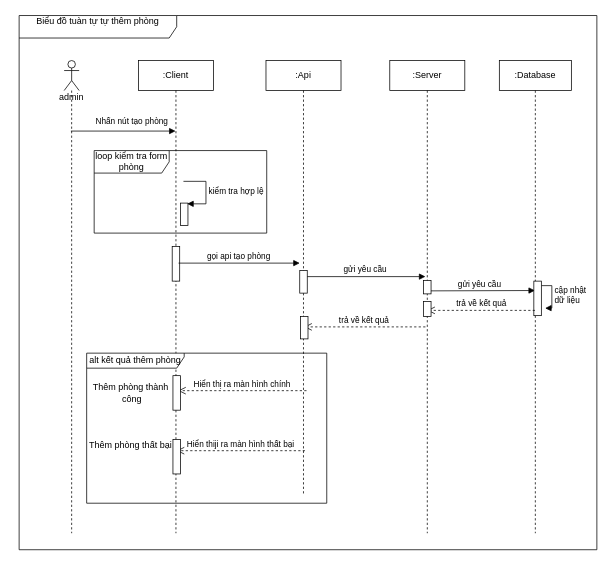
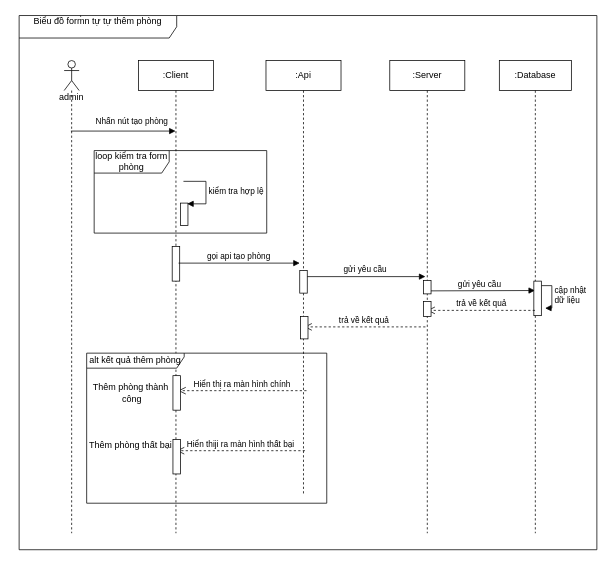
node "Biểu đồ tuàn tự tự thêm phòng": label "Biểu đồ tuàn tự tự thêm phòng" -> "Biểu đồ form̀n tự tự thêm phòng"
